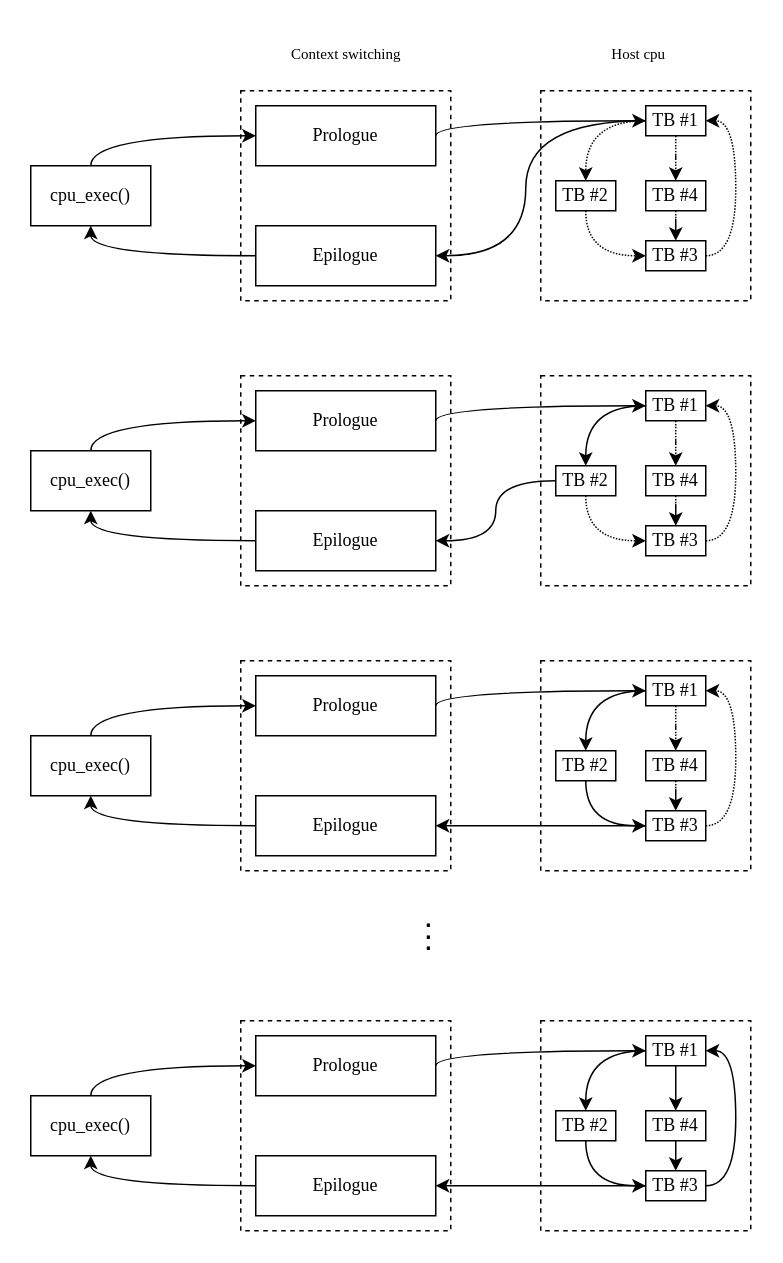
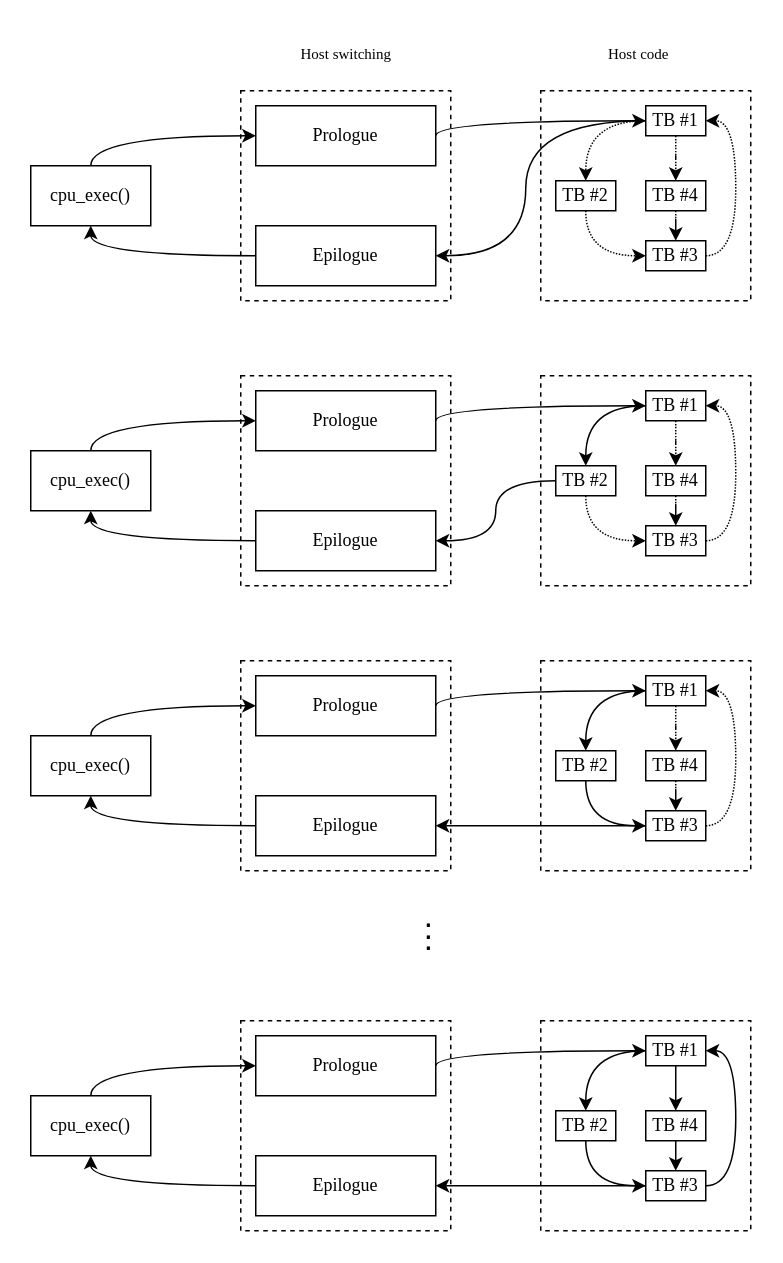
node "Context switching": label "Context switching" -> "Host switching"
node "Host cpu": label "Host cpu" -> "Host code"
